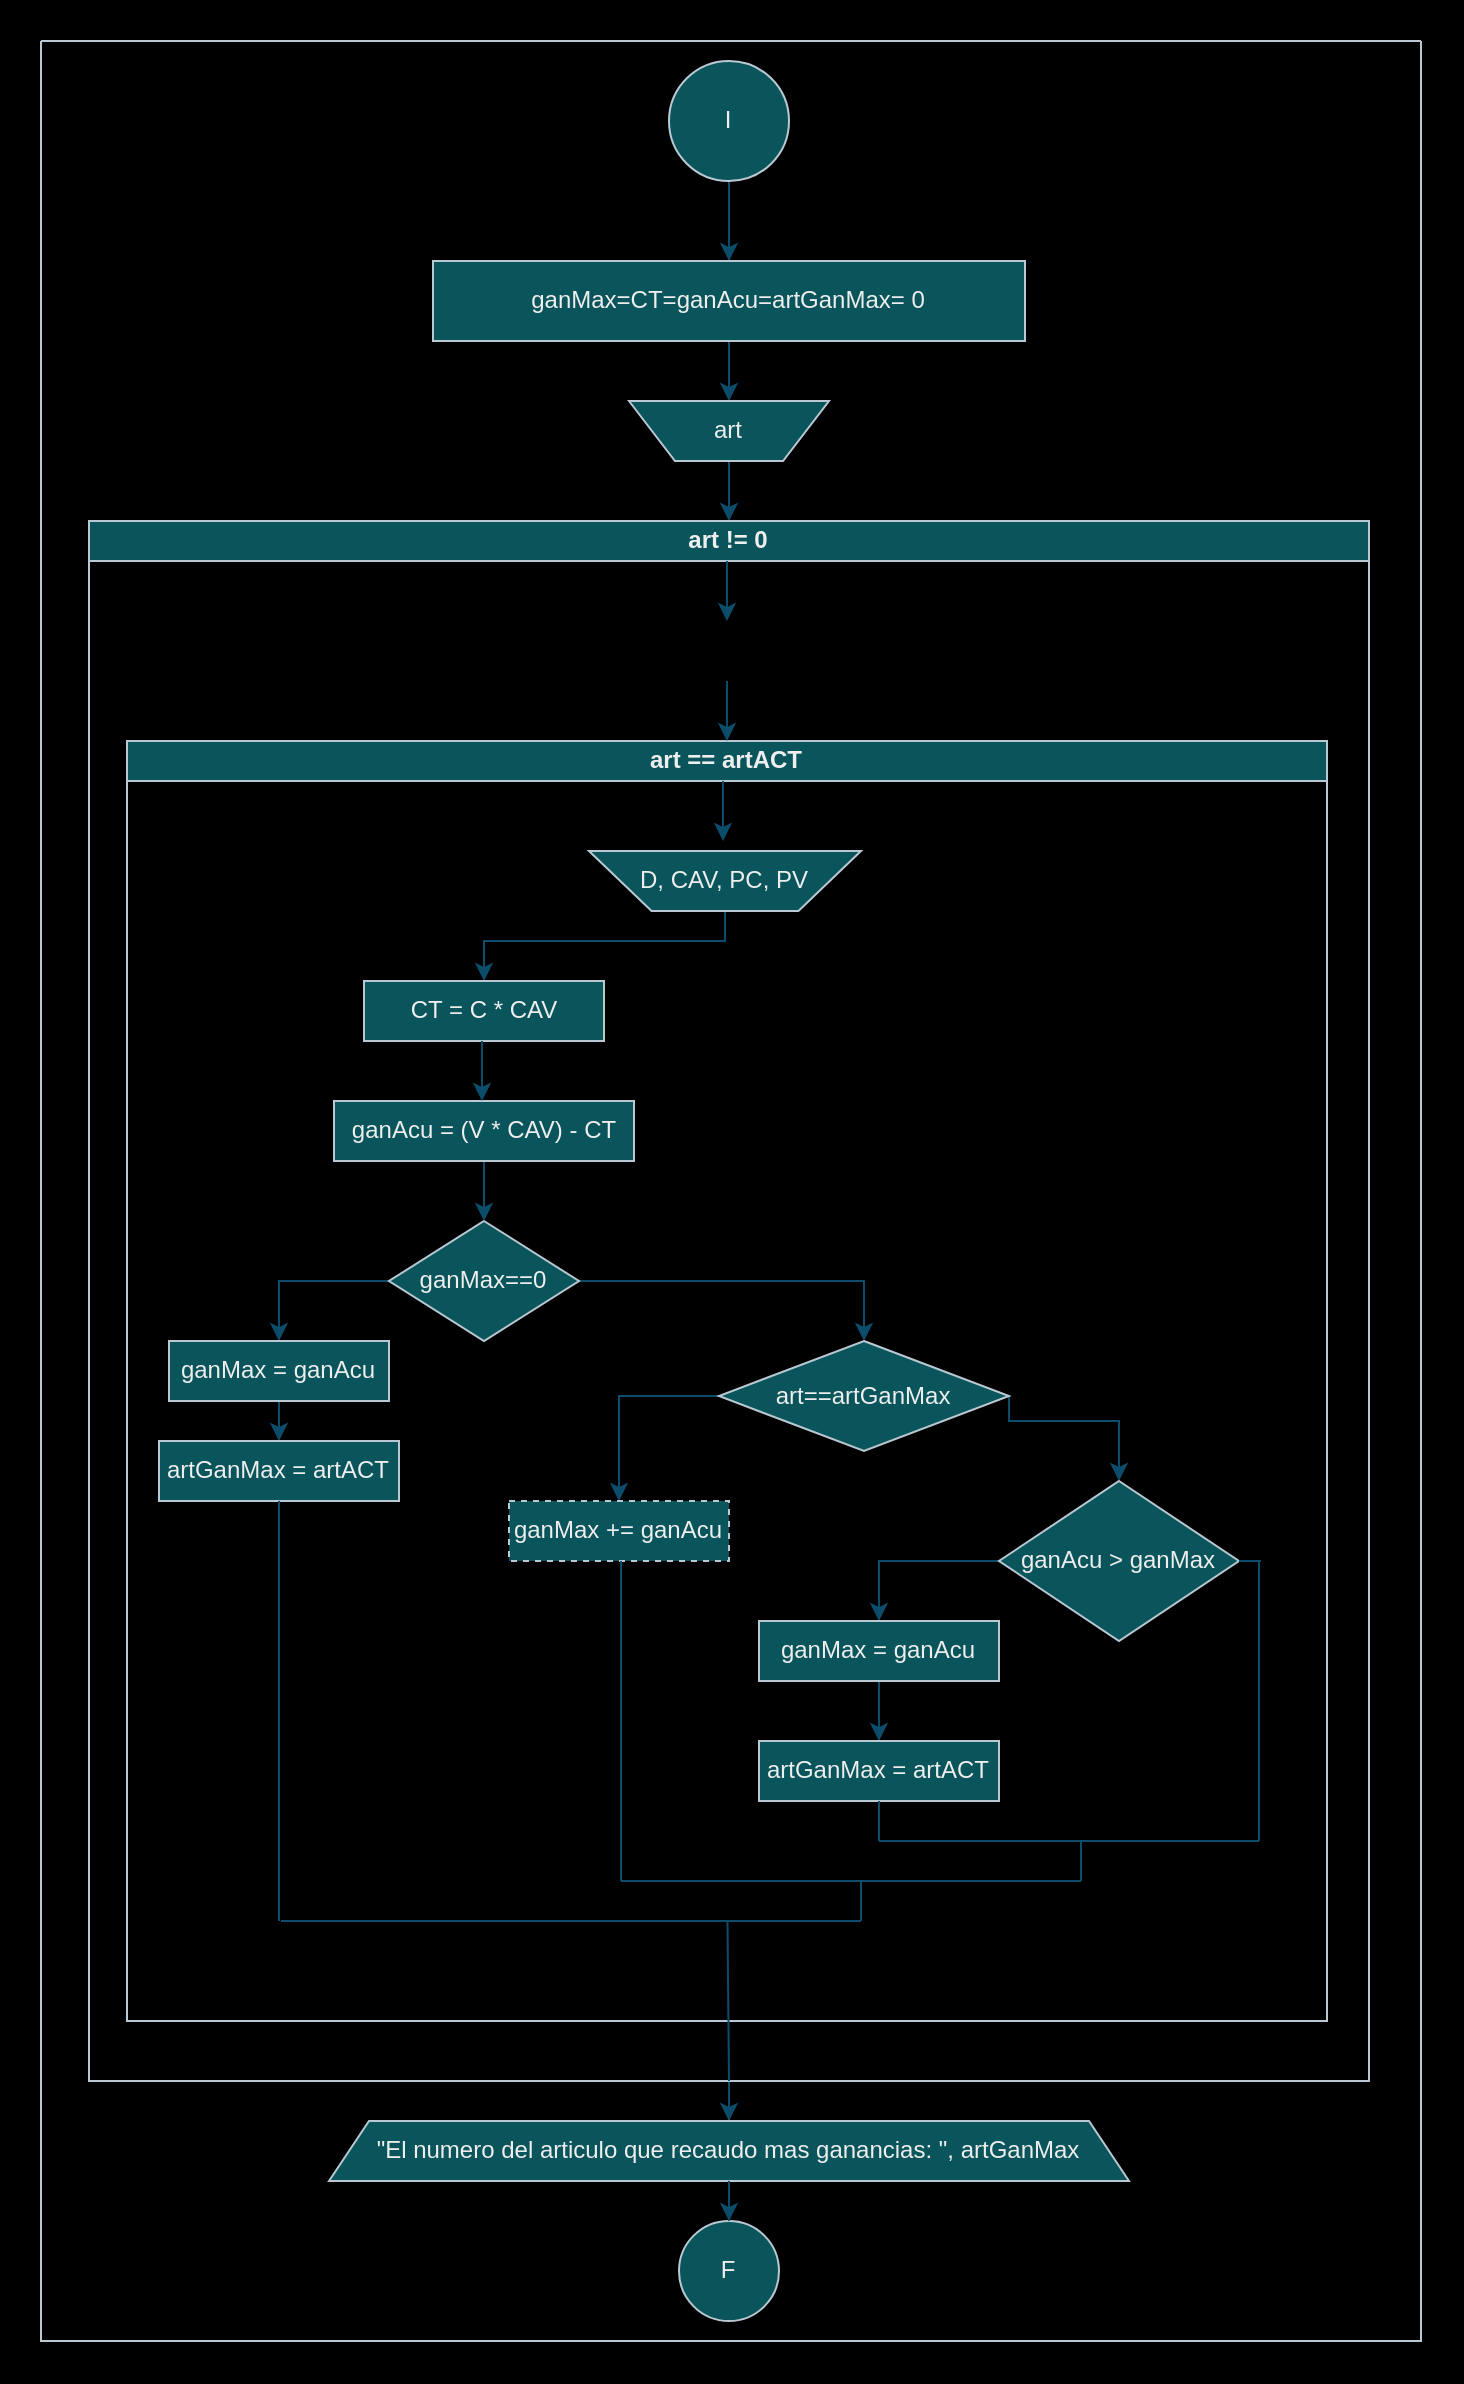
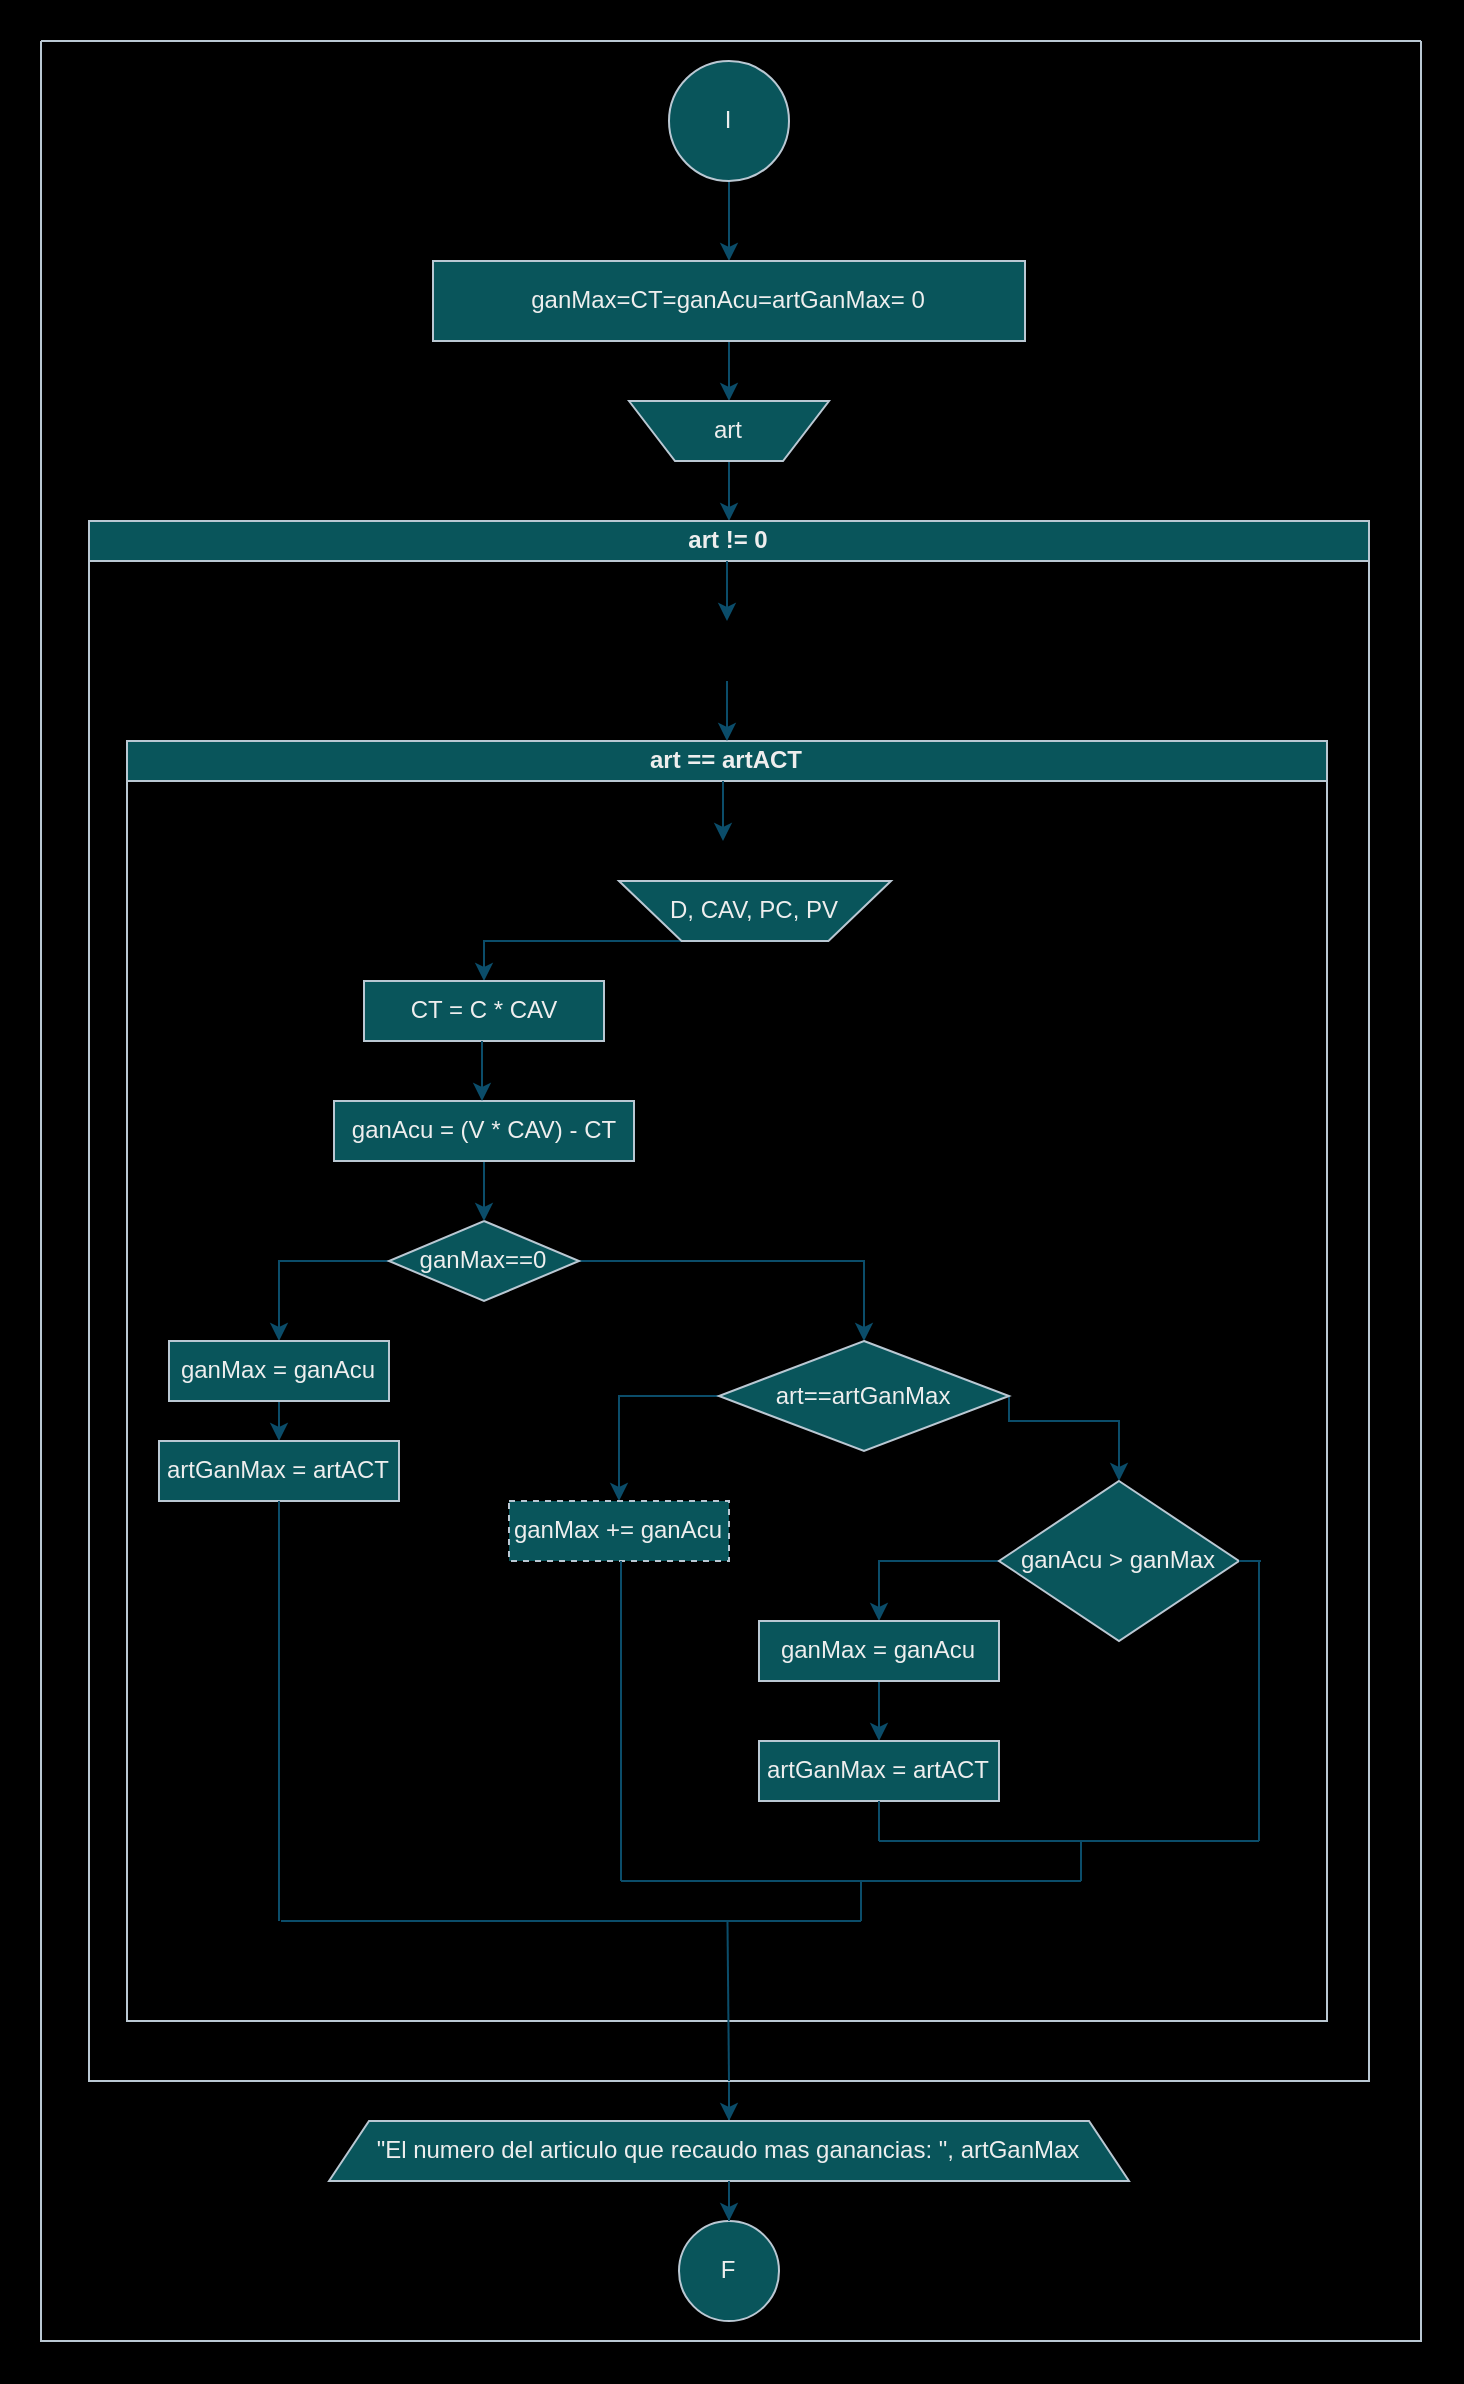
node "D, CAV, PC, PV": moved (725, 881) -> (755, 911)
node "ganMax==0": size 190x120 -> 190x80
